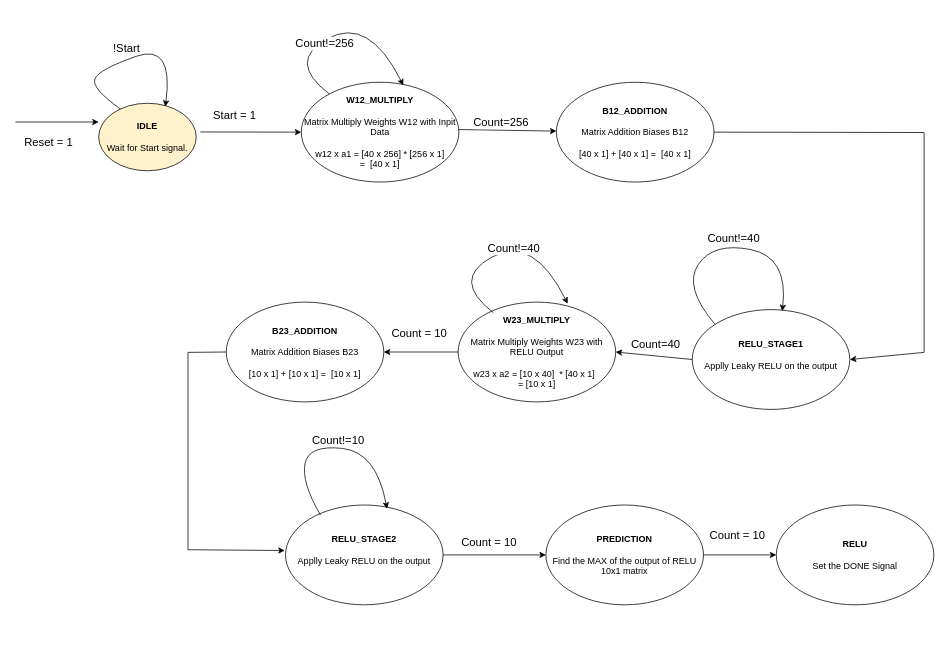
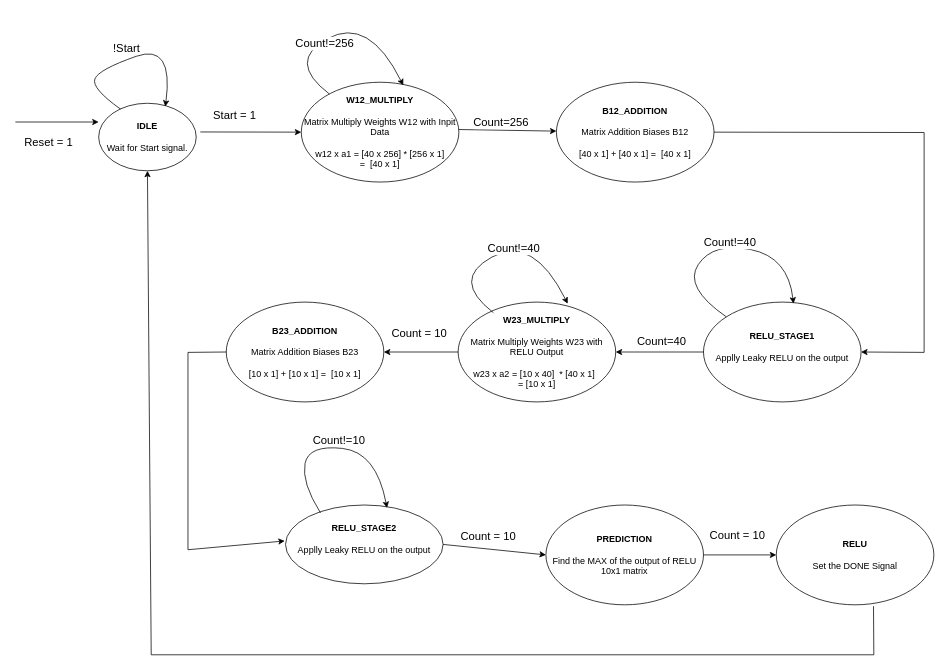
node "IDLE Wait for Start signal.": fillcolor #fff2cc -> #ffffff
node "RELU_STAGE1 Applly Leaky RELU on the output": moved (771, 359) -> (782, 352)
node "RELU_STAGE2 Applly Leaky RELU on the output": size 158x100 -> 158x79
edge "RELU Set the DONE Signal" -> "IDLE Wait for Start signal.": added
